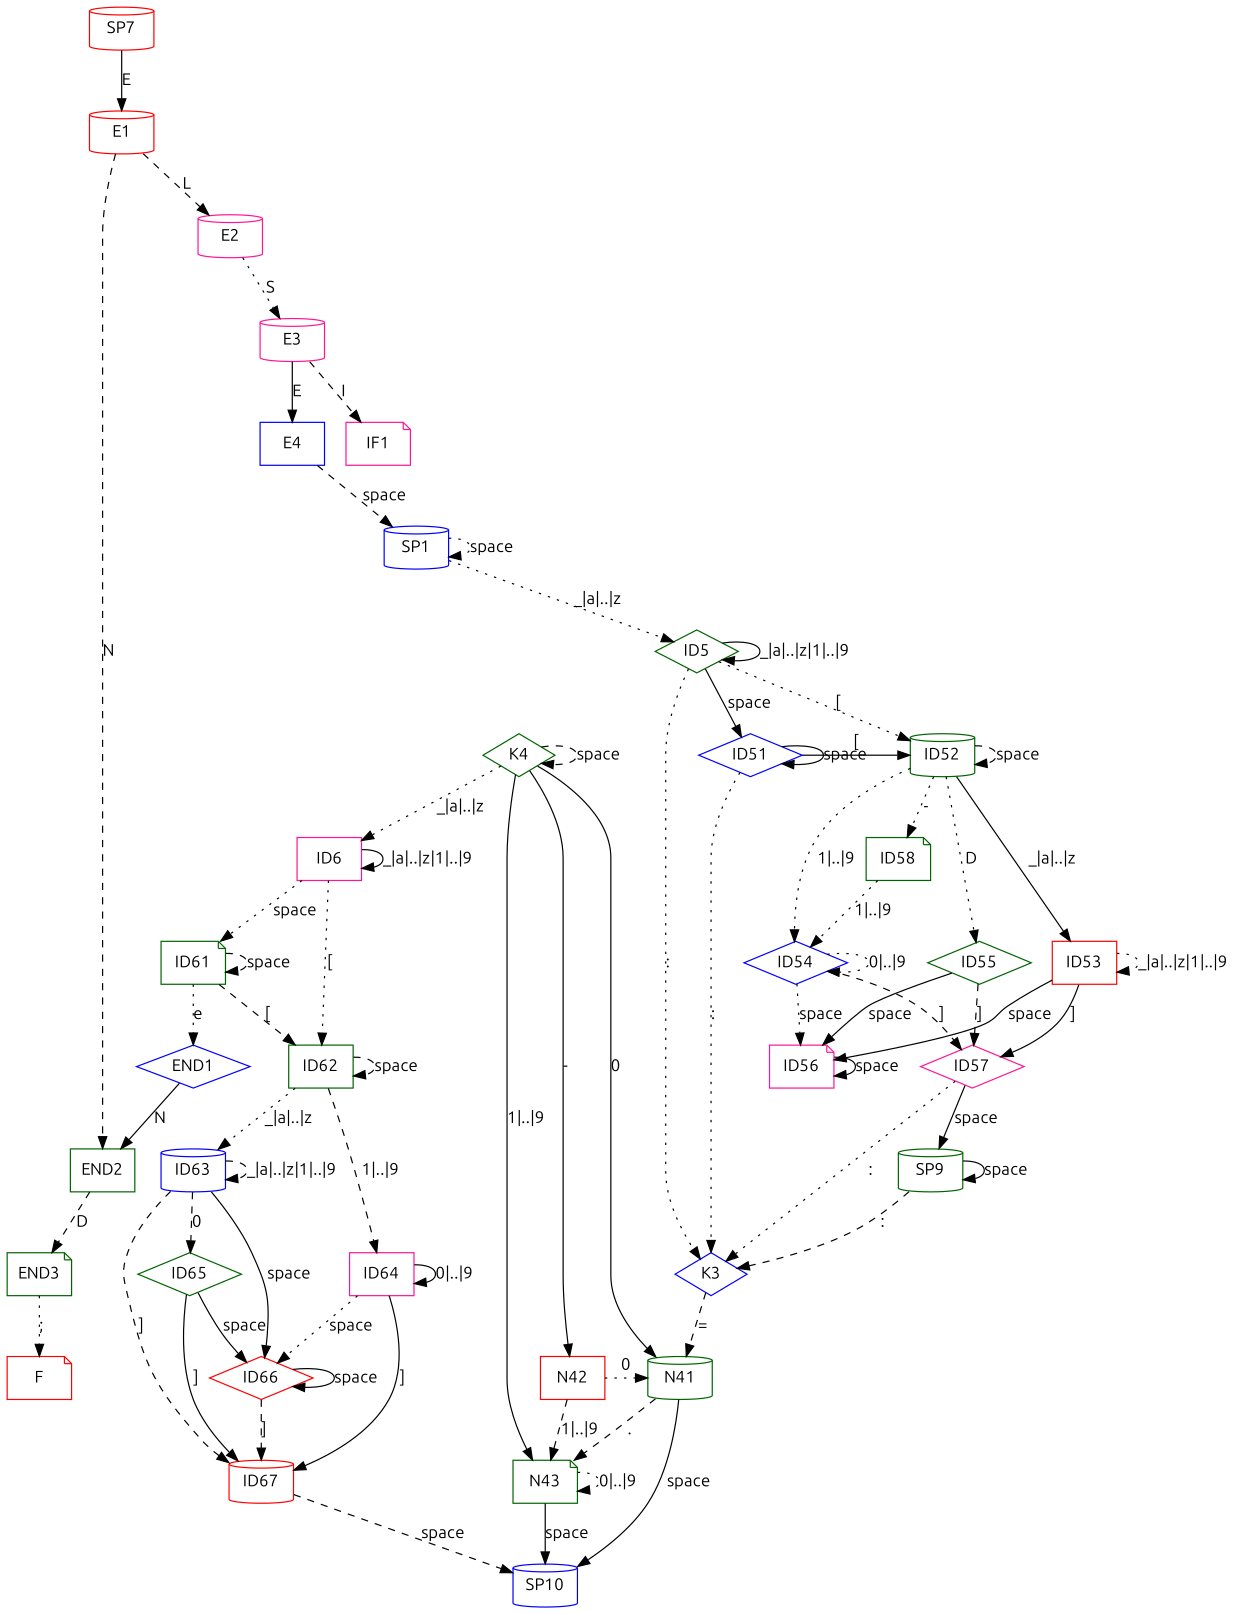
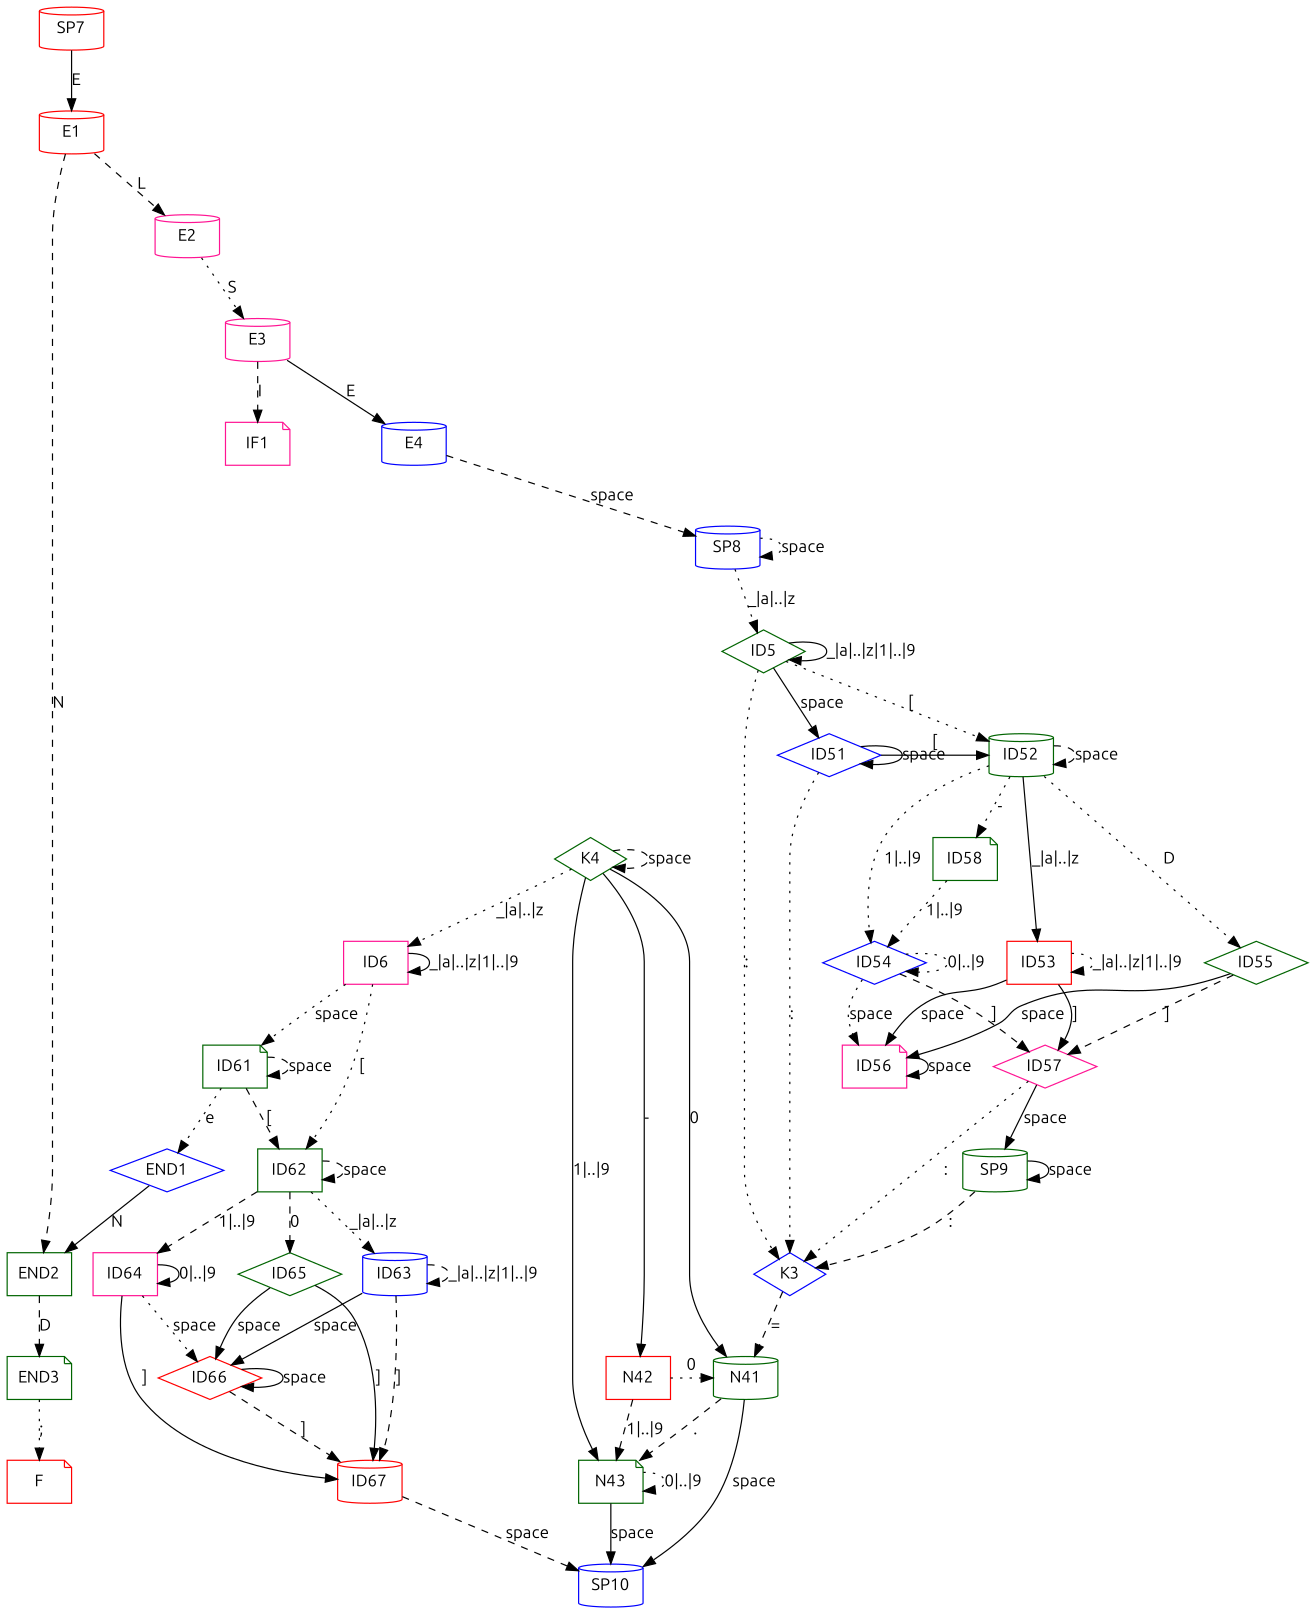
node "E4": shape box -> cylinder
node "SP1": label "SP1" -> "SP8"
edge "ID63" -> "ID65": now "ID62" -> "ID65"
